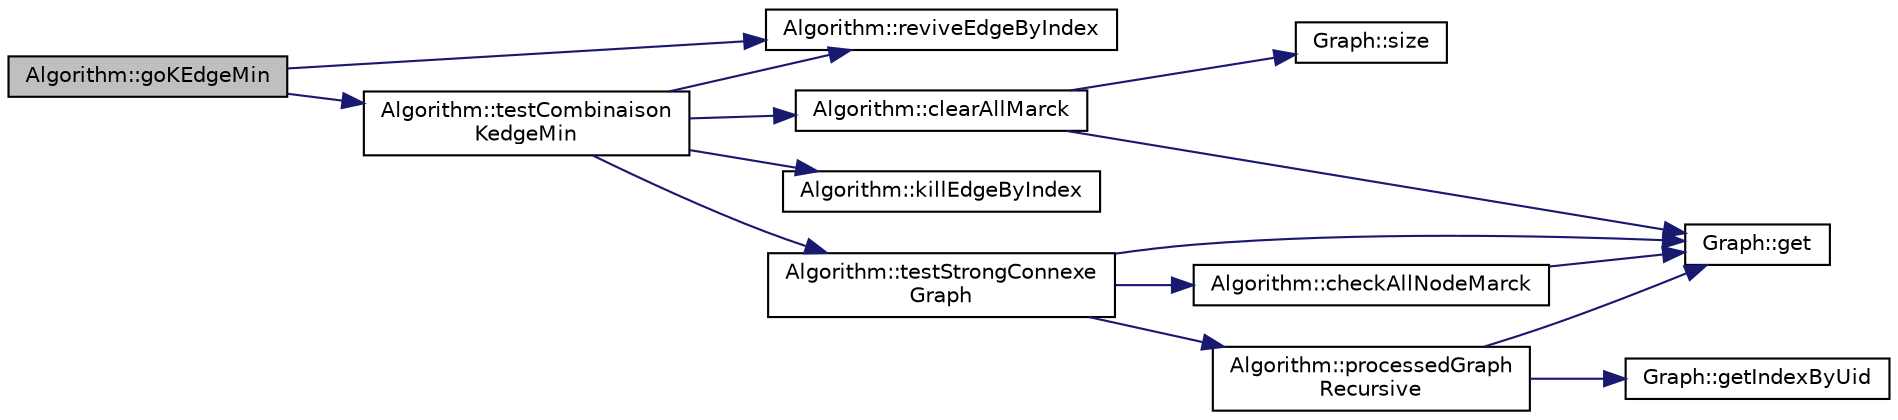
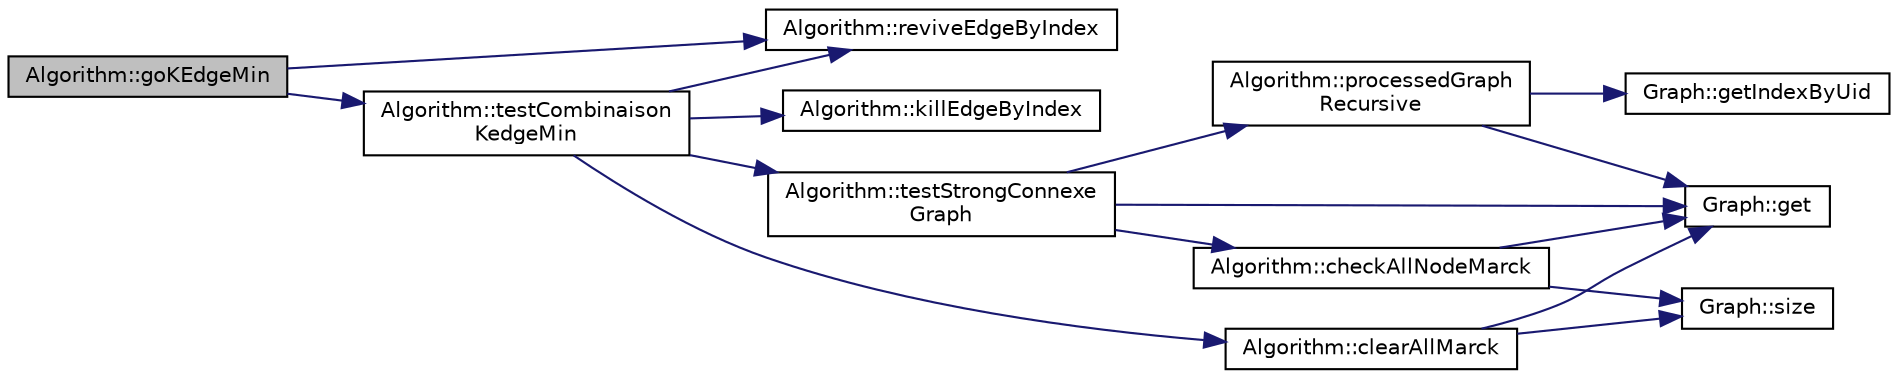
edge "Algorithm::checkAllNodeMarck" -> "Graph::size": added
